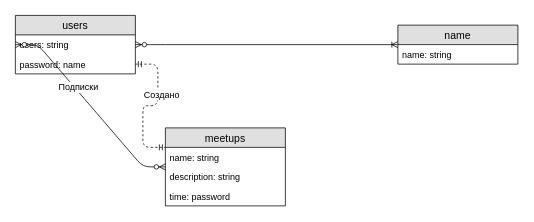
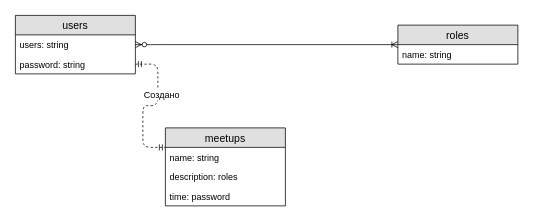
node "name": label "name" -> "roles"
node "password: name": label "password: name" -> "password: string"
edge "users: string" -- "meetups": removed, label "Подписки"
node "description: string": label "description: string" -> "description: roles"
